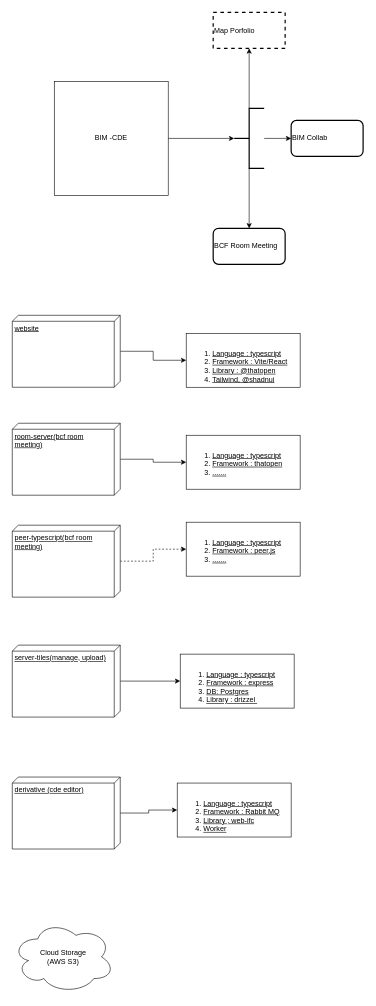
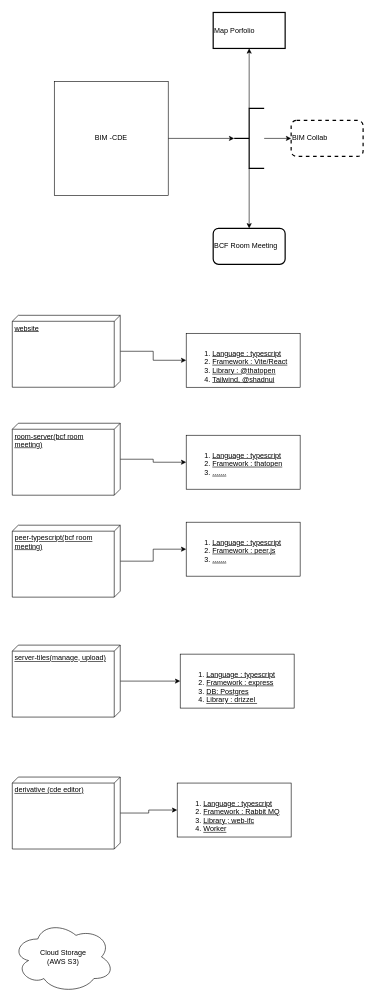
node "Map Porfolio": style dashed -> solid
node "BIM Collab": style solid -> dashed
edge "peer-typescript(bcf room meeting)" -> "Language : typescript Framework : peer.js .......": style dashed -> solid
